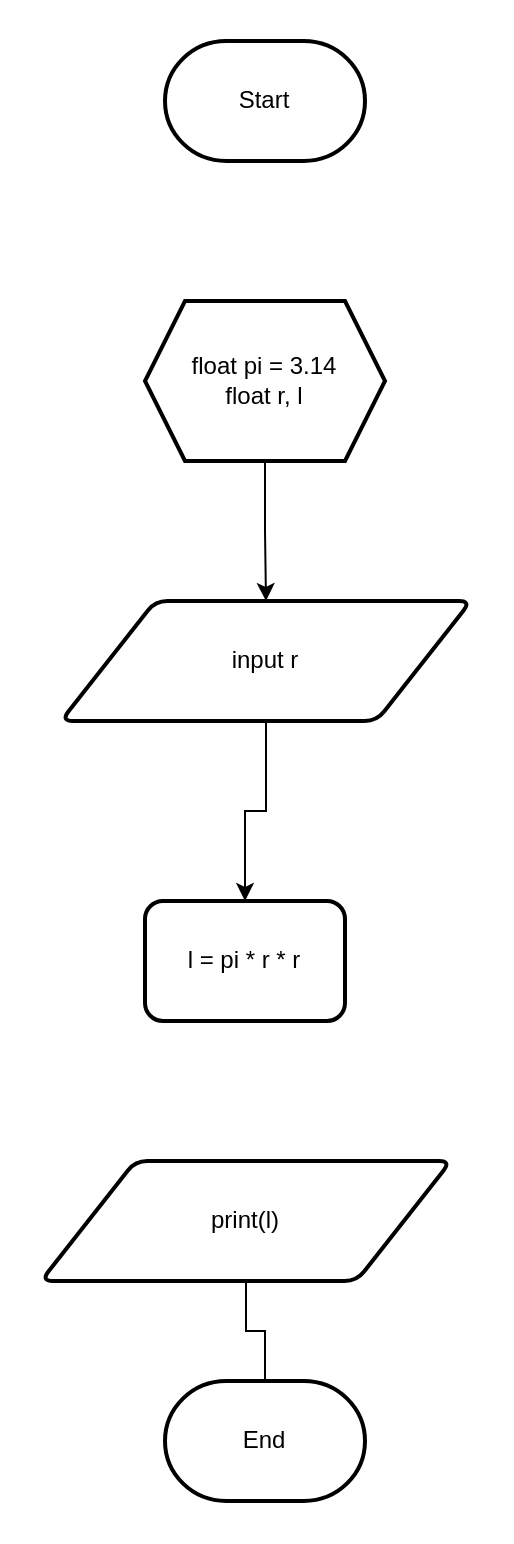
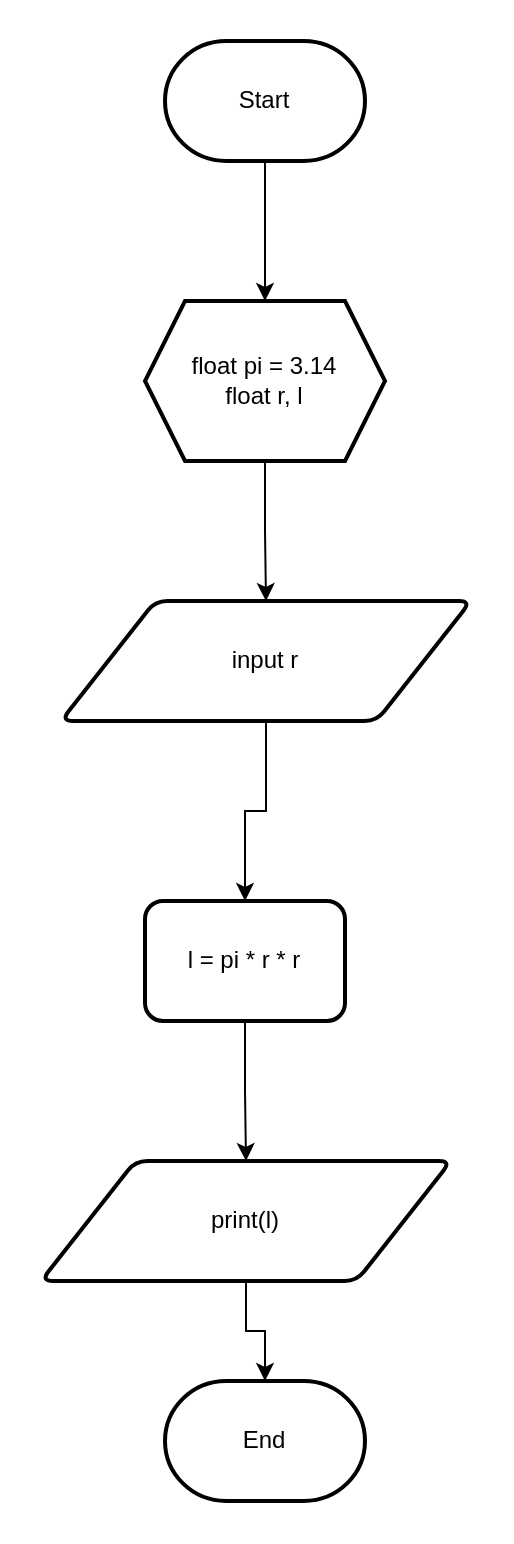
edge "Start" -> "float pi = 3.14 float r, l": added
edge "l = pi * r * r" -> "print(l)": added
edge "print(l)" -- "End": arrowhead none -> classic
